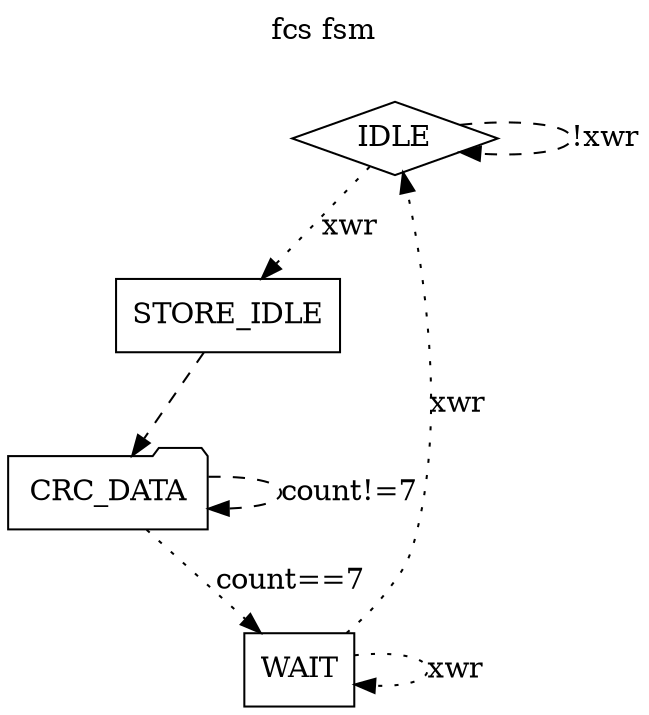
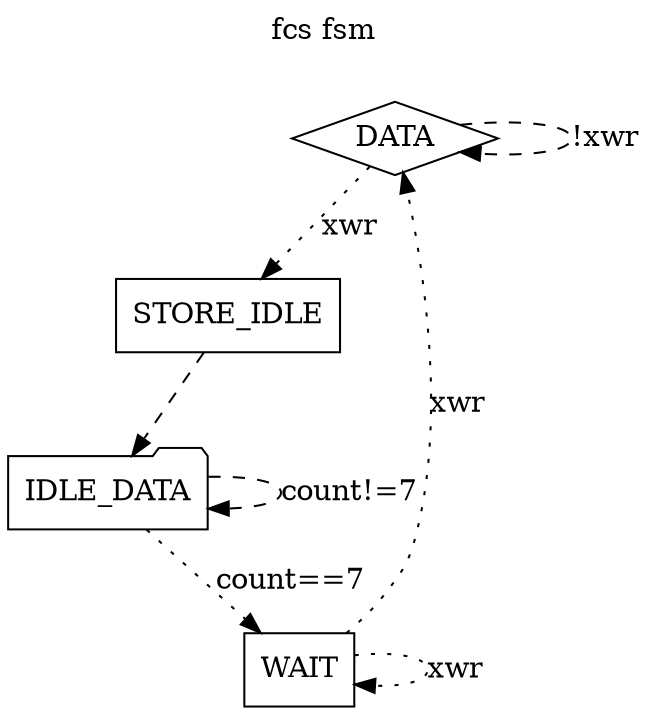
node "IDLE": label "IDLE" -> "DATA"
node "CRC_DATA": label "CRC_DATA" -> "IDLE_DATA"
